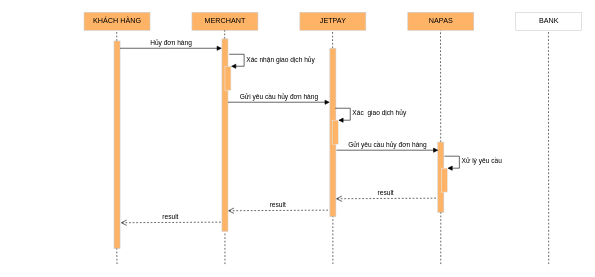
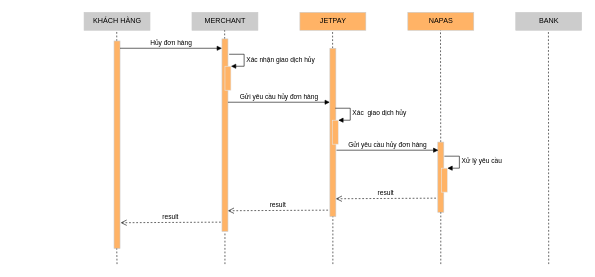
node "KHÁCH HÀNG": fillcolor #ffb366 -> #cccccc
node "MERCHANT": fillcolor #ffb366 -> #cccccc
node "BANK": fillcolor #ffffff -> #cccccc
